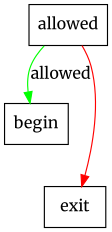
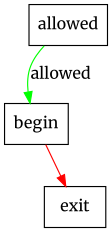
edge "allowed" -> "exit": now "begin" -> "exit"
